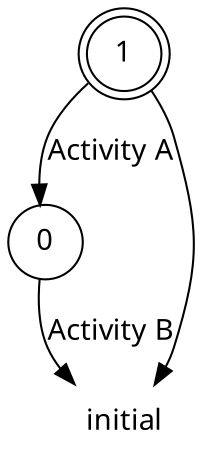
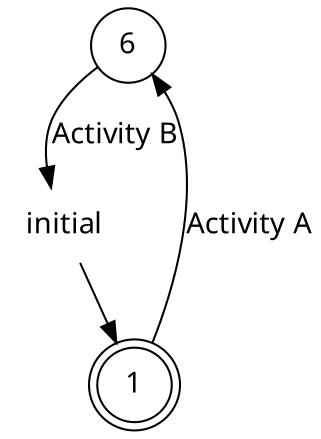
edge "1" -> "initial": reversed
node "0": label "0" -> "6"
